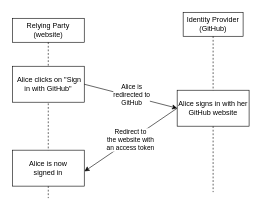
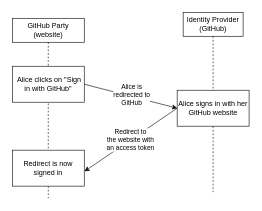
node "Relying Party (website)": label "Relying Party (website)" -> "GitHub Party (website)"
node "Alice is now signed in": label "Alice is now signed in" -> "Redirect is now signed in"
